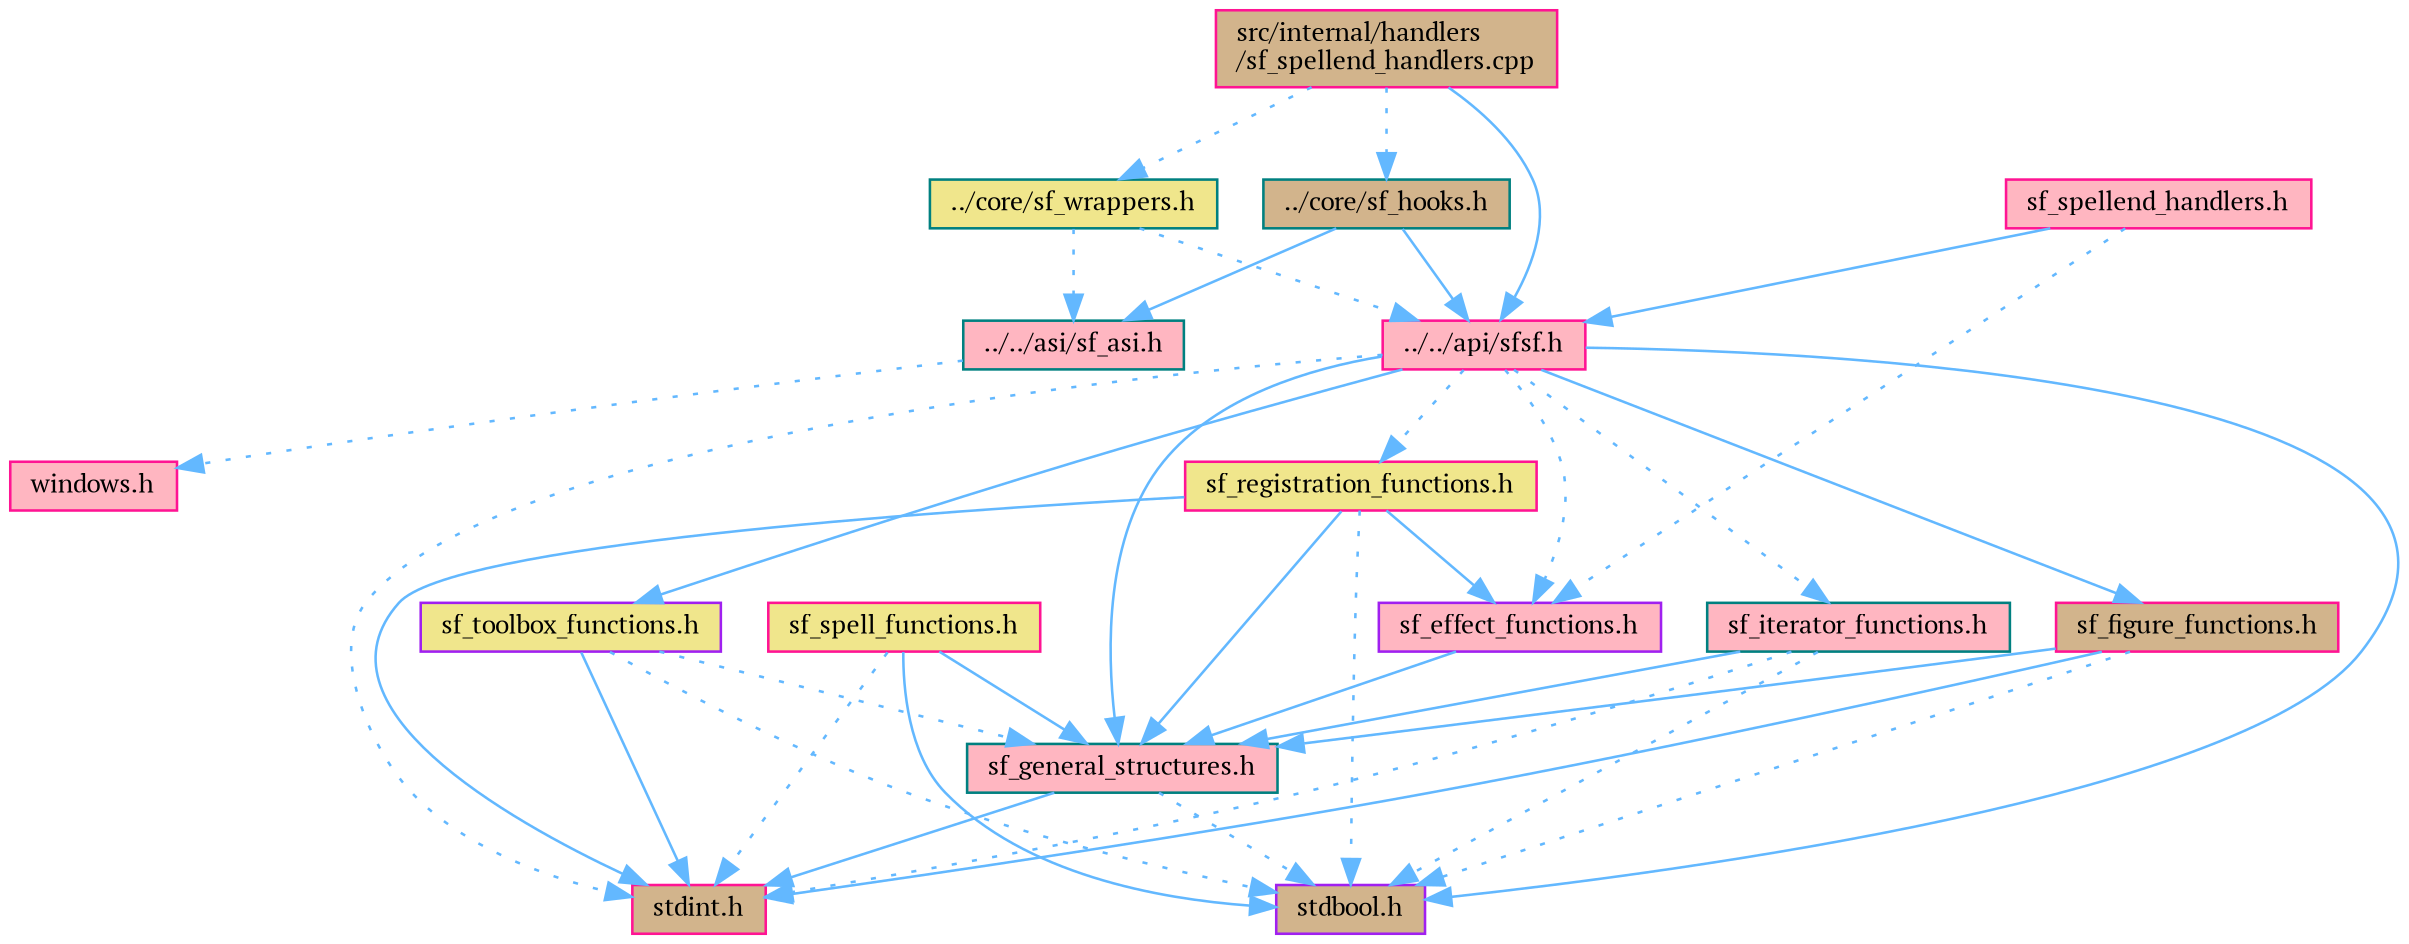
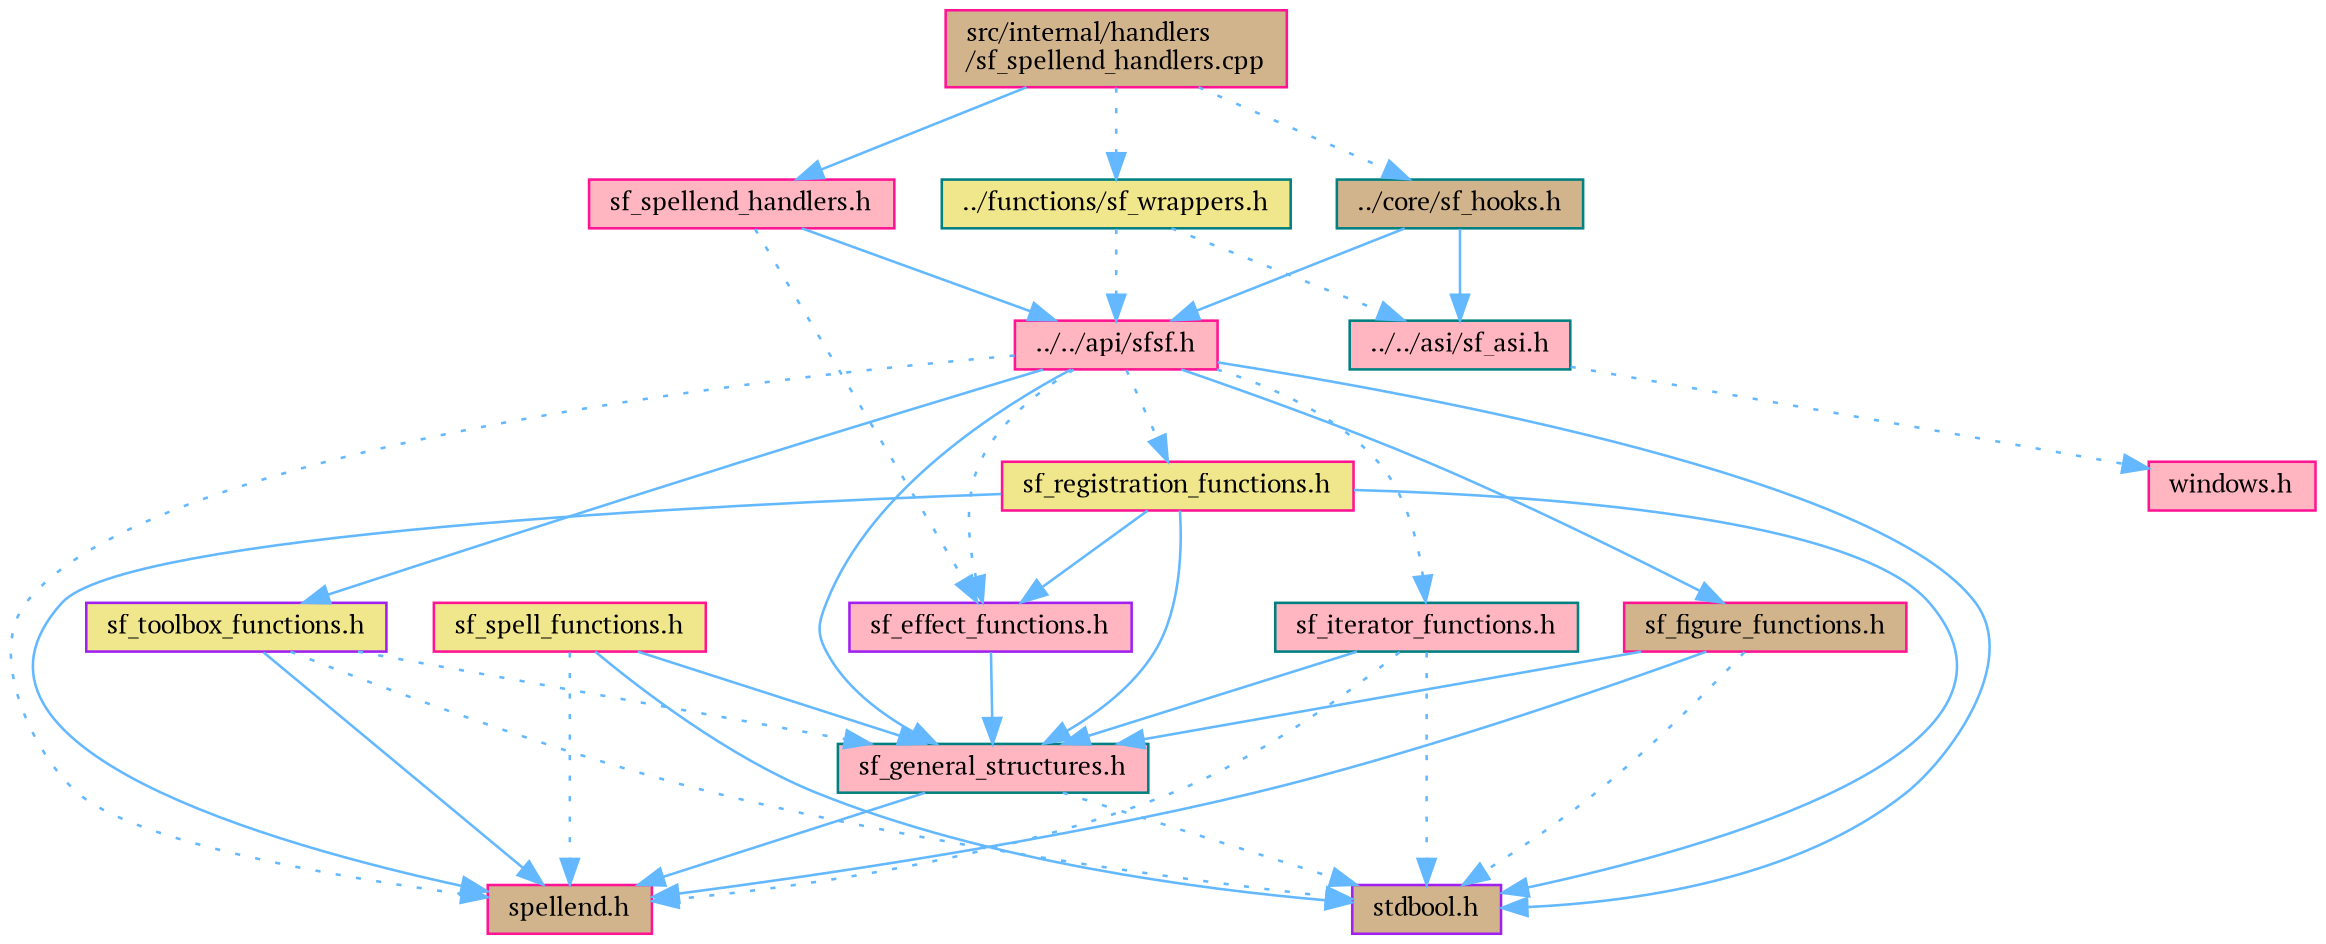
edge "src/internal/handlers /sf_spellend_handlers.cpp" -> "../../api/sfsf.h": now "src/internal/handlers /sf_spellend_handlers.cpp" -> "sf_spellend_handlers.h"
node "../core/sf_wrappers.h": label "../core/sf_wrappers.h" -> "../functions/sf_wrappers.h"
edge "sf_registration_functions.h" -> "stdbool.h": style dotted -> solid
node "stdint.h": label "stdint.h" -> "spellend.h"
